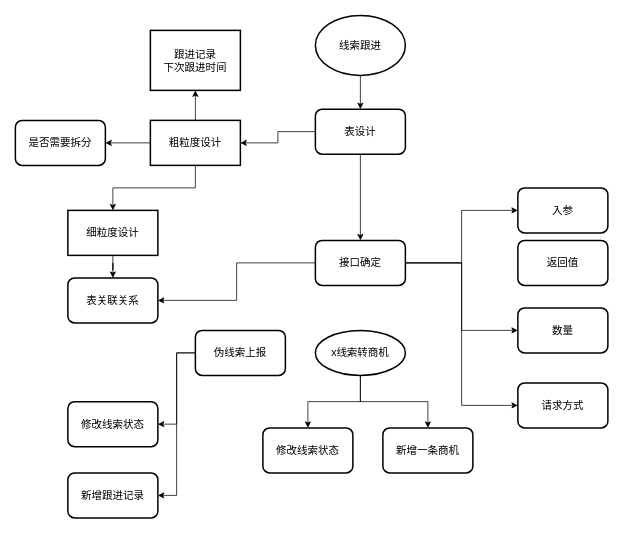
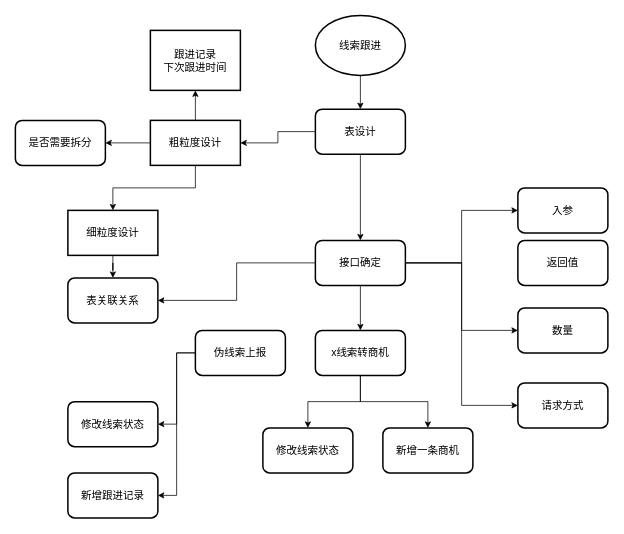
edge "接口确定" -> "x线索转商机": added
node "x线索转商机": shape ellipse -> rounded rectangle
